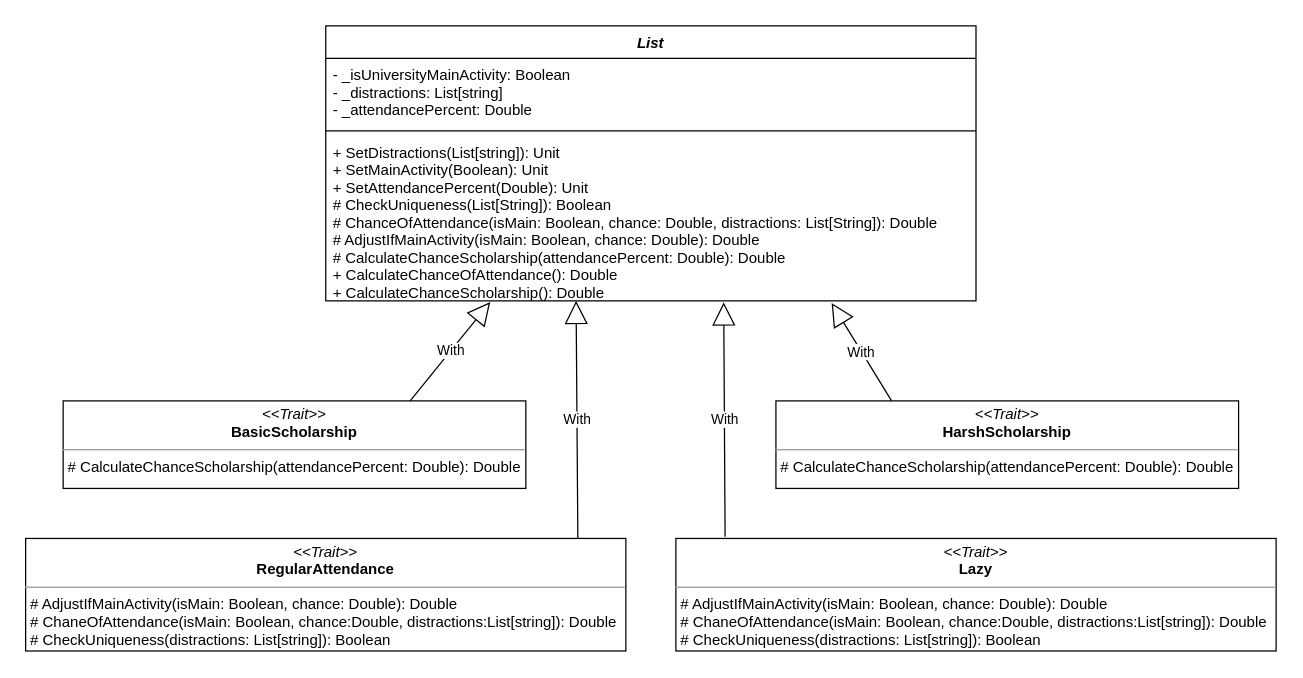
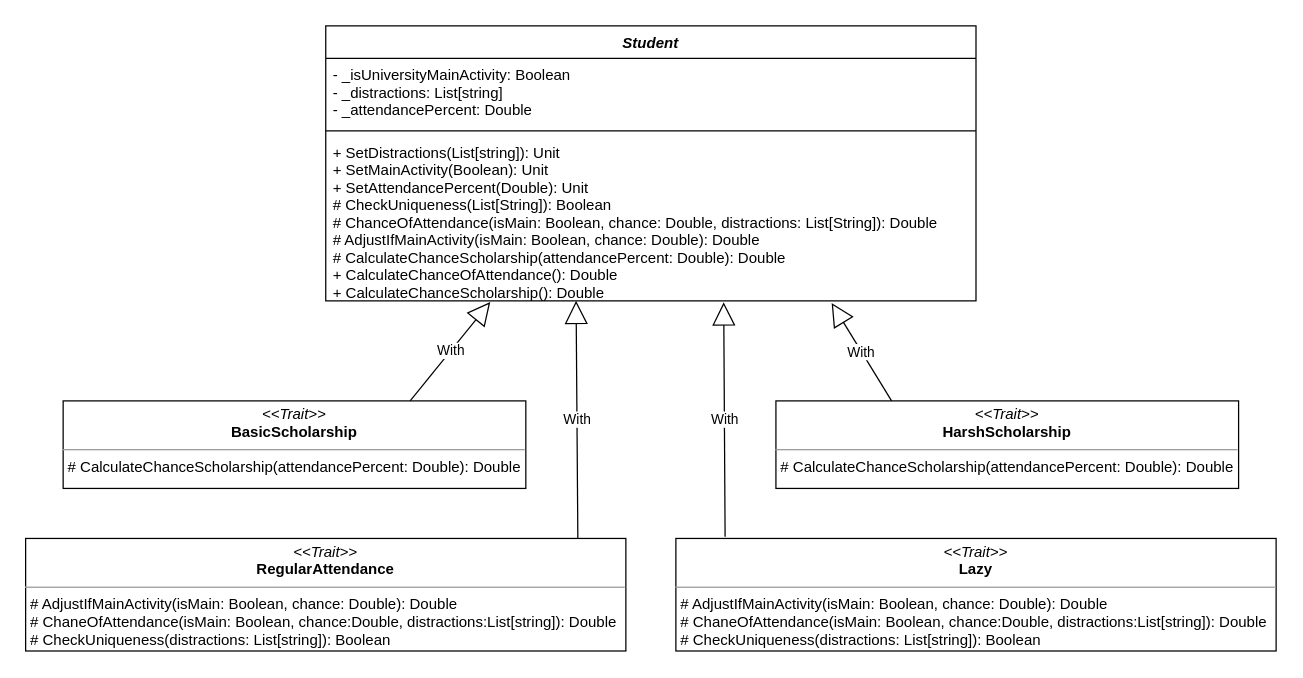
node "List": label "List" -> "Student"
